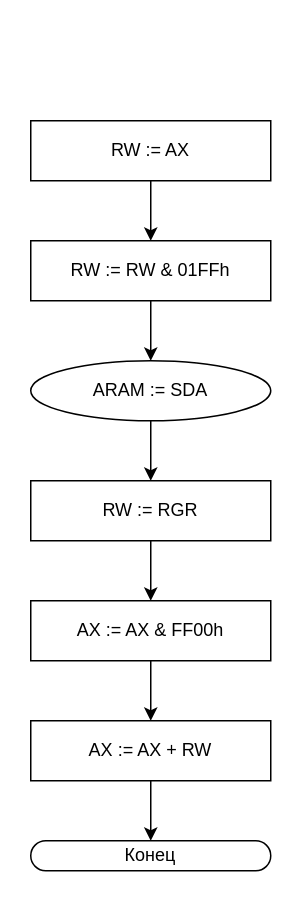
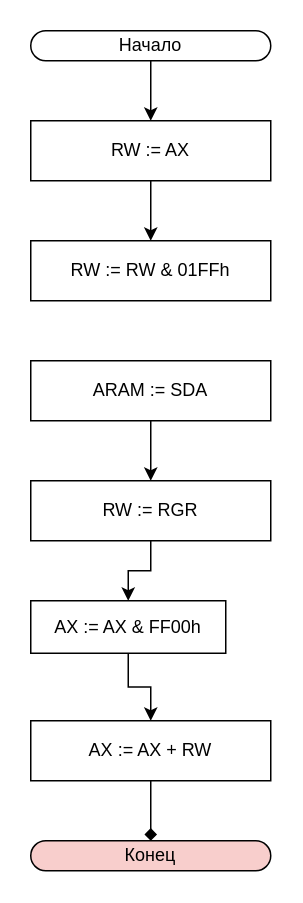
node "Начало": added
edge "Начало" -> "RW := AX": added
edge "RW := RW & 01FFh" -> "ARAM := SDA": removed
node "ARAM := SDA": shape ellipse -> rectangle
node "AX := AX & FF00h": size 240x60 -> 195x53
edge "AX := AX + RW" -> "Конец": arrowhead classic -> diamond
node "Конец": fillcolor #ffffff -> #f8cecc
